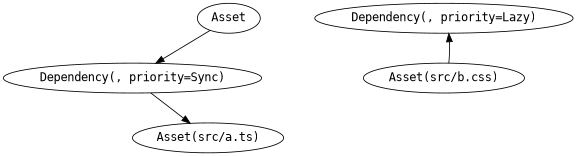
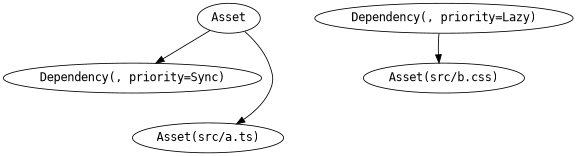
edge "Asset(src/b.css)" -> "Dependency(, priority=Lazy)": reversed
edge "Dependency(, priority=Sync)" -> "Asset(src/a.ts)": now "Asset" -> "Asset(src/a.ts)"
